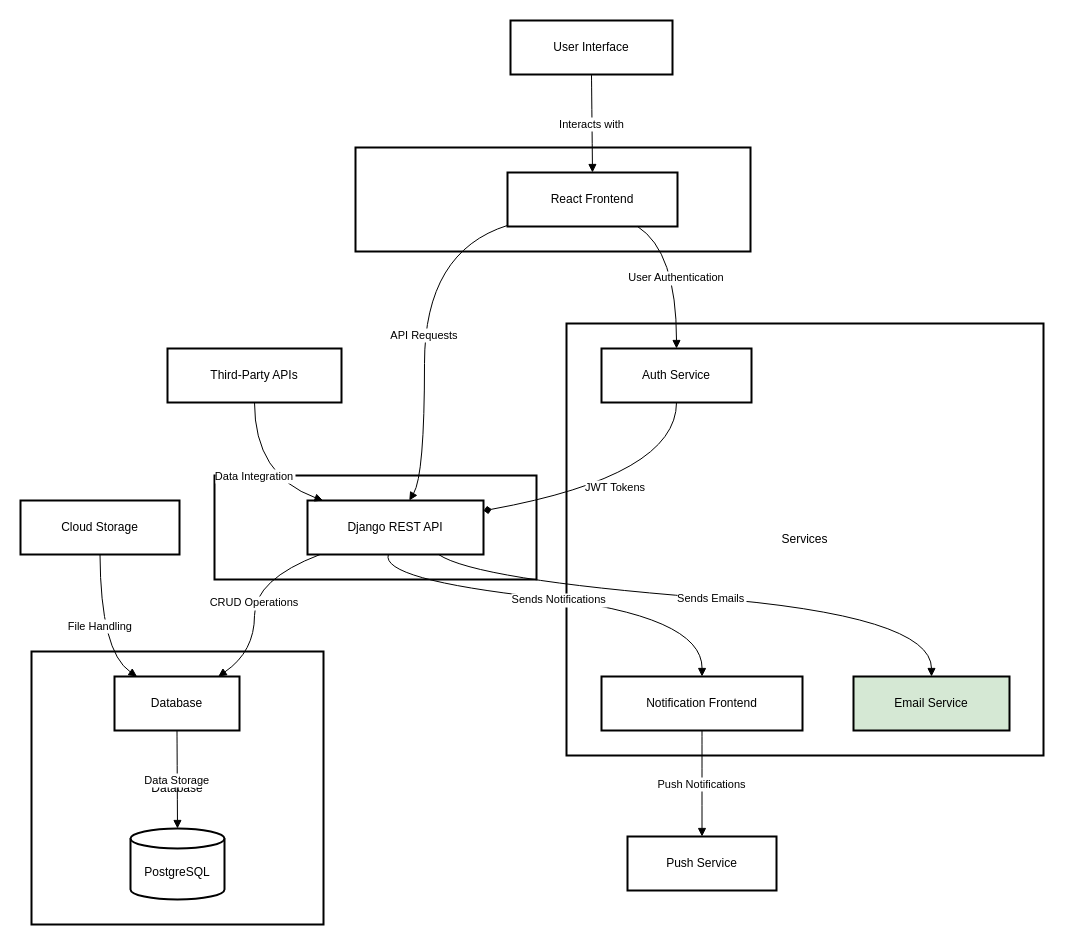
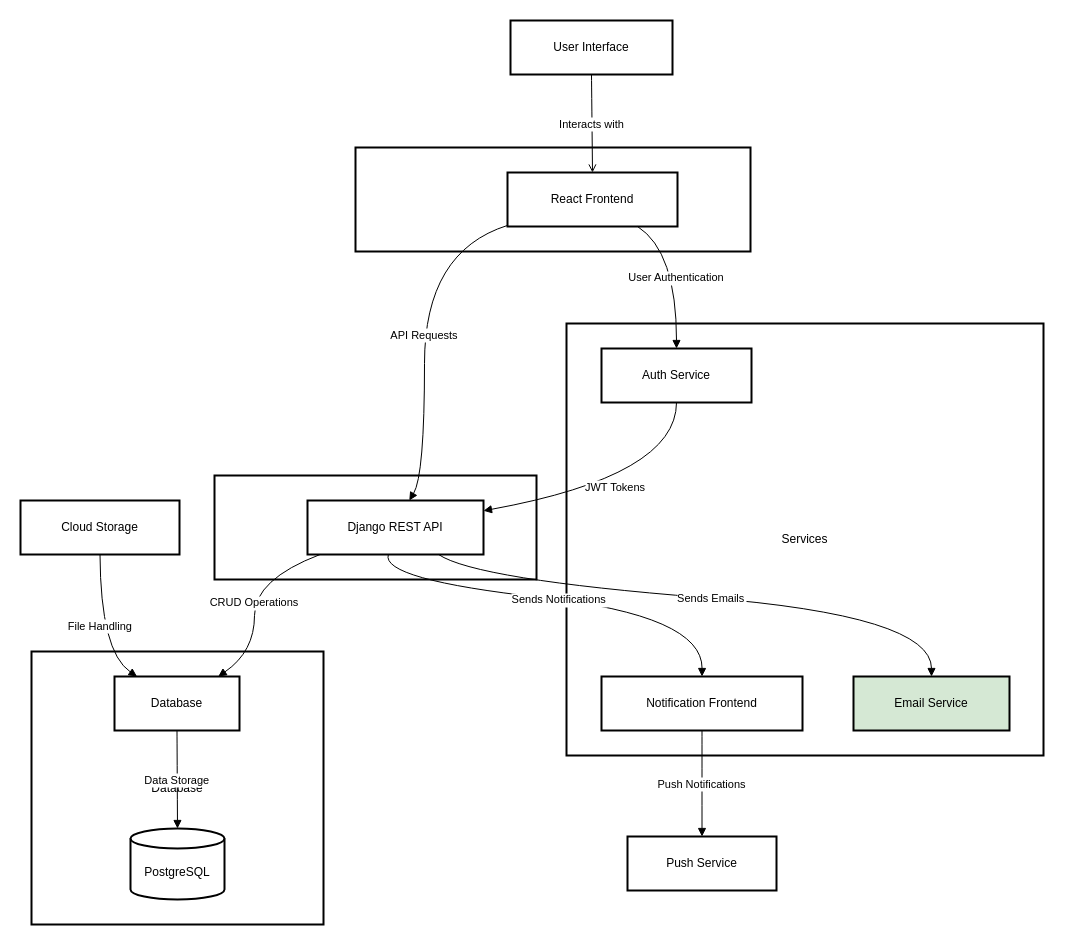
edge "User Interface" -> "React Frontend": arrowhead block -> open
node "Third-Party APIs": removed
edge "Third-Party APIs" -> "Django REST API": removed, label "Data Integration"
edge "Auth Service" -> "Django REST API": arrowhead diamond -> block
